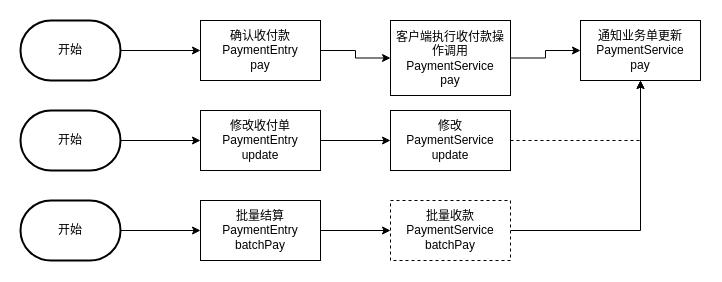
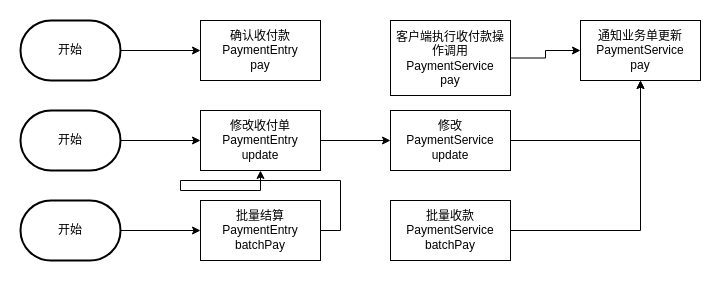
edge "确认收付款 PaymentEntry pay" -> "客户端执行收付款操作调用 PaymentService pay": removed
edge "修改 PaymentService update" -> "通知业务单更新 PaymentService pay": style dashed -> solid
edge "批量结算PaymentEntry batchPay" -> "批量收款 PaymentService batchPay": now "批量结算PaymentEntry batchPay" -> "修改收付单 PaymentEntry update"
node "批量收款 PaymentService batchPay": style dashed -> solid
